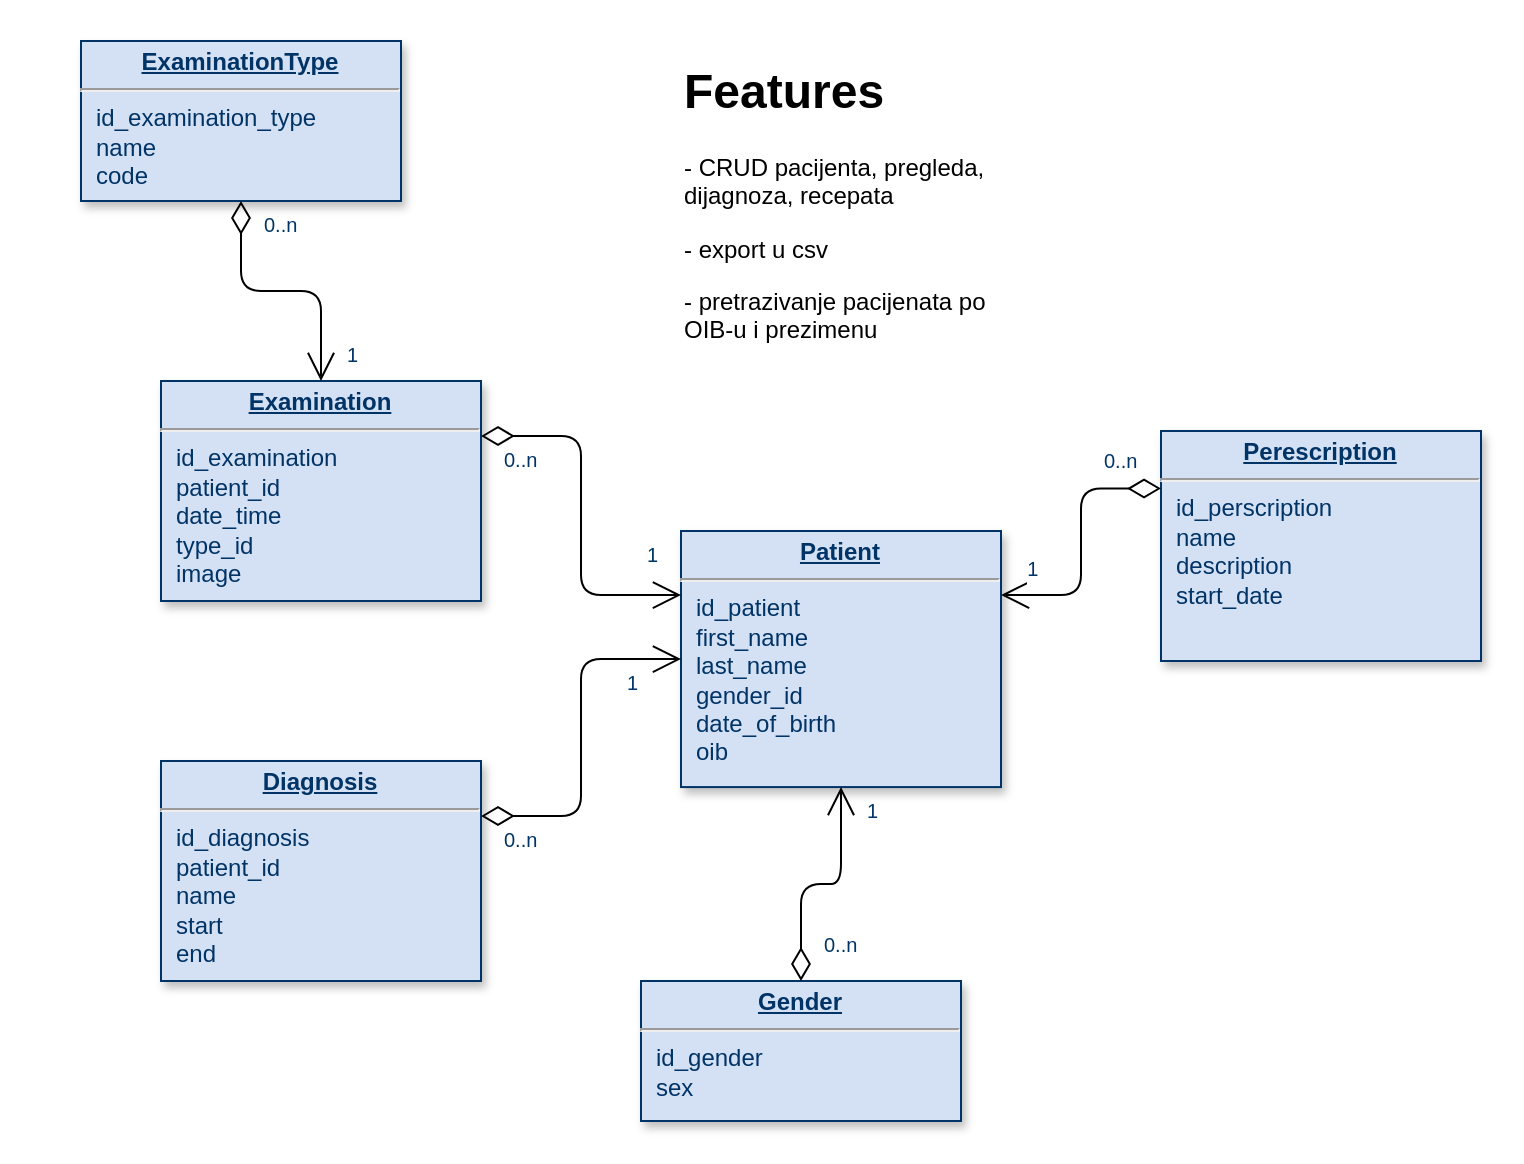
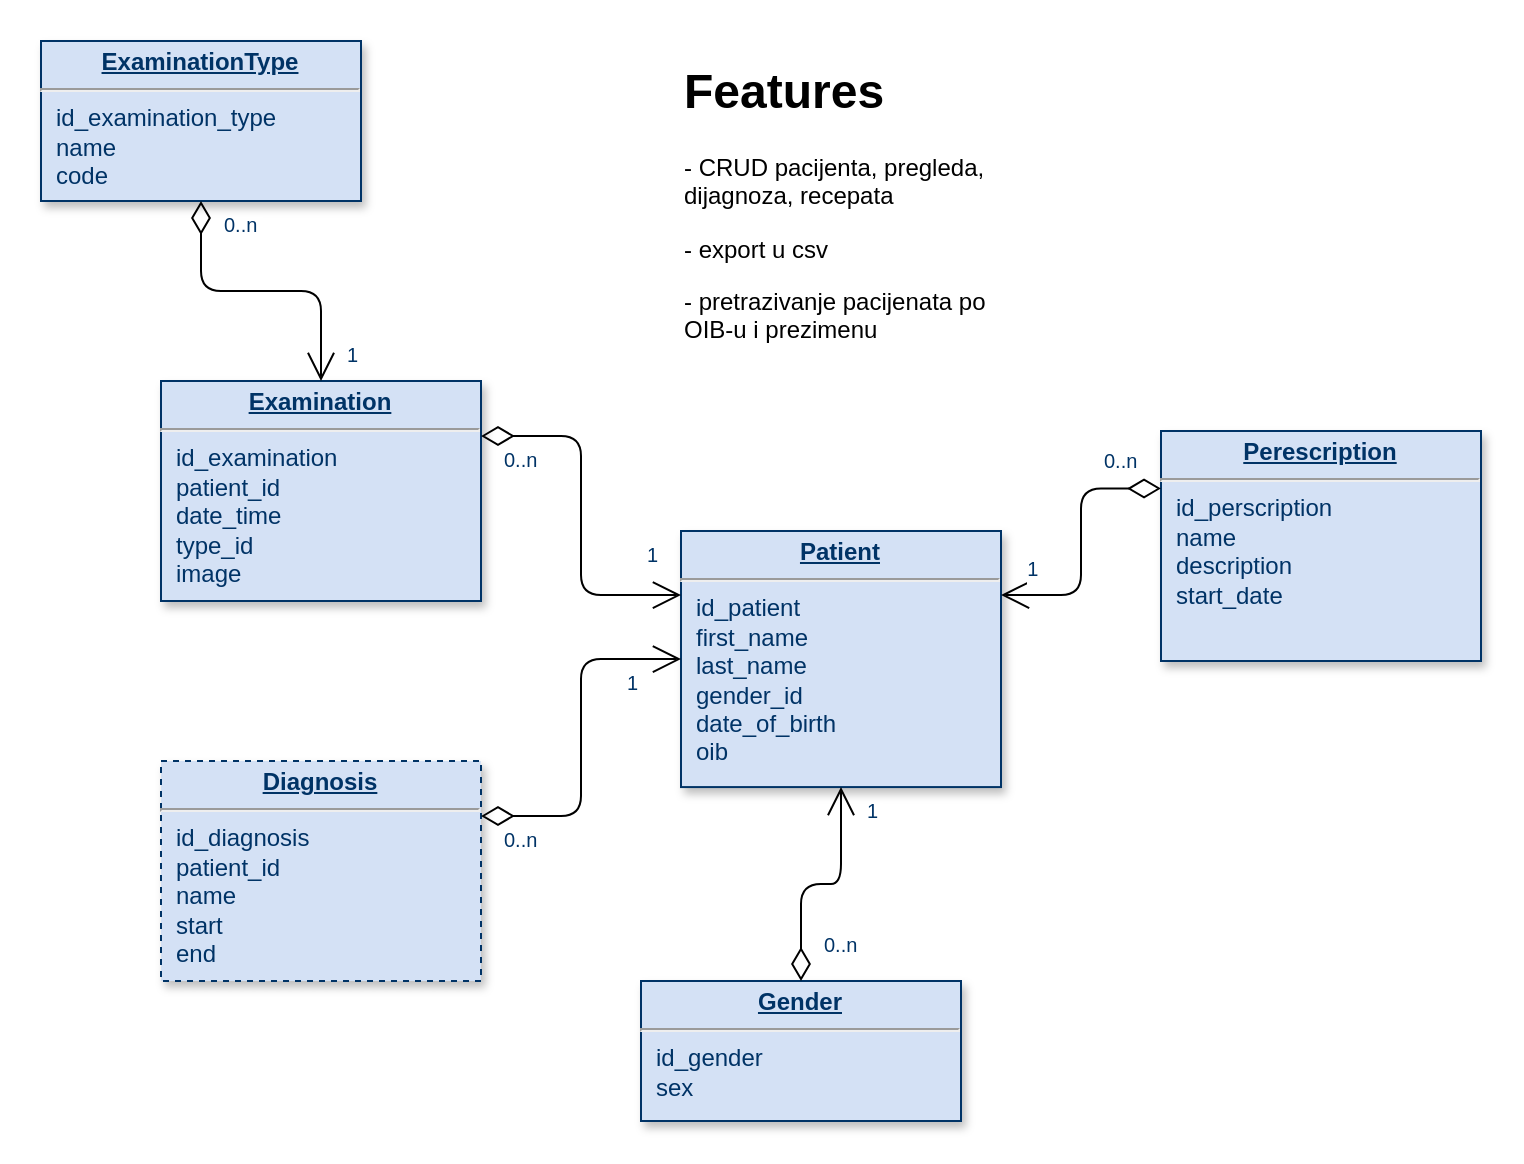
node "ExaminationType id_examination_type name code": moved (241, 121) -> (201, 121)
node "Diagnosis id_diagnosis patient_id name start end": style solid -> dashed
